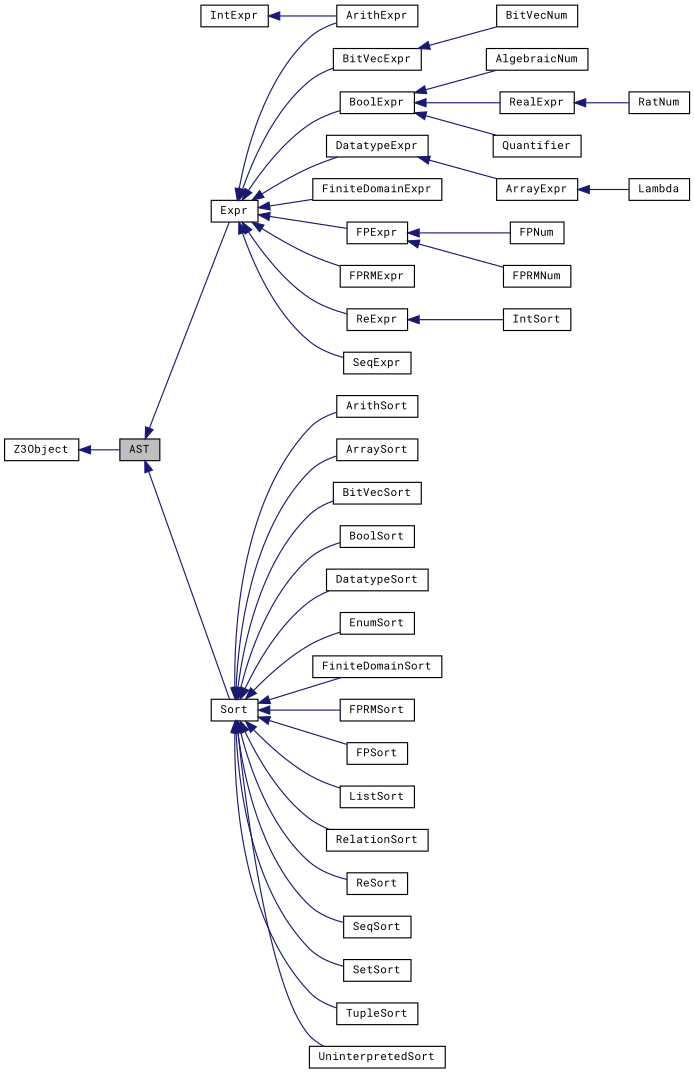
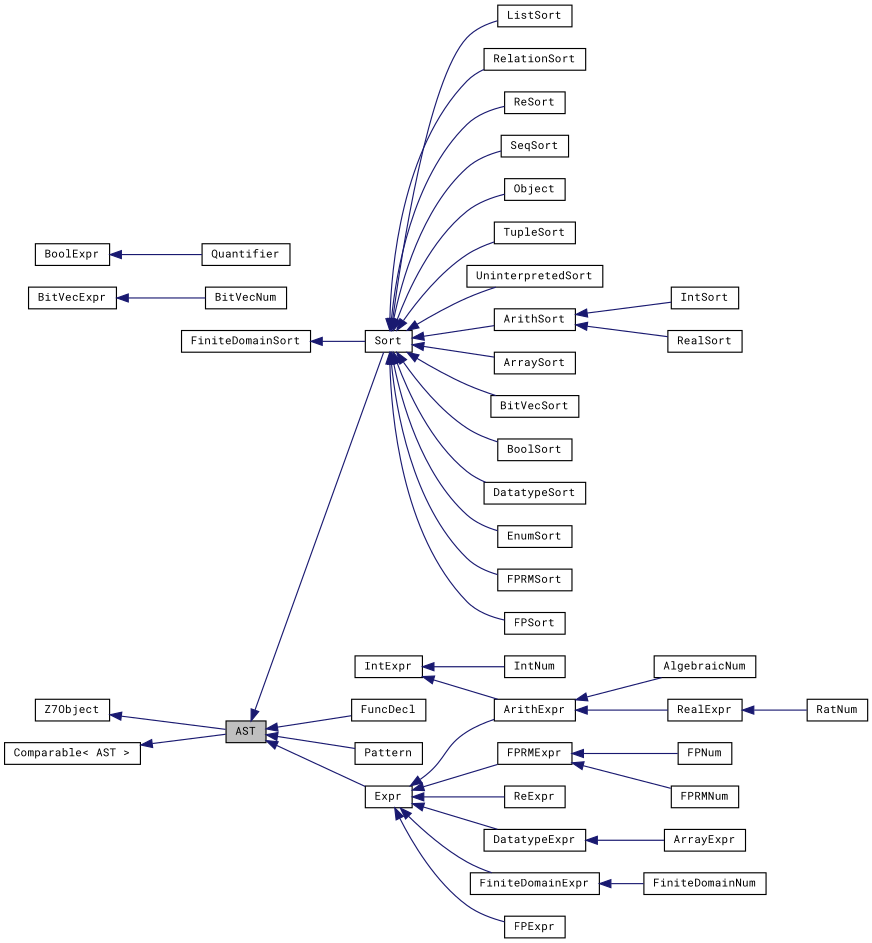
edge "AlgebraicNum" -> "BoolExpr": now "AlgebraicNum" -> "ArithExpr"
edge "RealExpr" -> "BoolExpr": now "RealExpr" -> "ArithExpr"
edge "BitVecExpr" -> "Expr": removed
edge "BoolExpr" -> "Expr": removed
node "Lambda": removed
edge "FPNum" -> "FPExpr": now "FPNum" -> "FPRMExpr"
edge "FPRMNum" -> "FPExpr": now "FPRMNum" -> "FPRMExpr"
edge "IntSort" -> "ReExpr": now "IntSort" -> "ArithSort"
node "RealSort": added
node "SeqExpr": removed
node "Z3Object": label "Z3Object" -> "Z7Object"
node "IntNum": added
edge "FiniteDomainSort" -> "Sort": reversed
node "FuncDecl": added
node "Comparable< AST >": added
node "Pattern": added
node "FiniteDomainNum": added
node "SetSort": label "SetSort" -> "Object"
